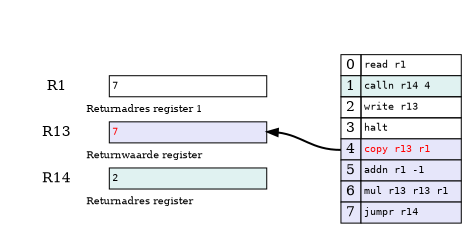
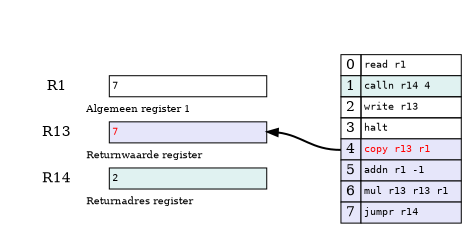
node "R1": text "Returnadres register 1" -> "Algemeen register 1"
